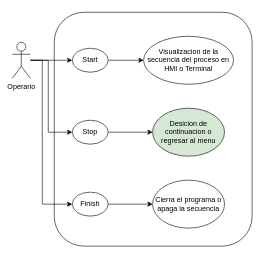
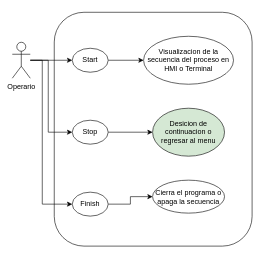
node "Cierra el programa o apaga la secuencia": size 72x48 -> 72x33
